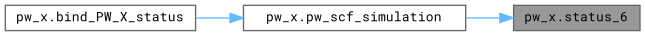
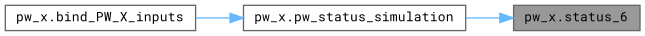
node "pw_x.bind_PW_X_status": label "pw_x.bind_PW_X_status" -> "pw_x.bind_PW_X_inputs"
node "pw_x.pw_scf_simulation": label "pw_x.pw_scf_simulation" -> "pw_x.pw_status_simulation"
